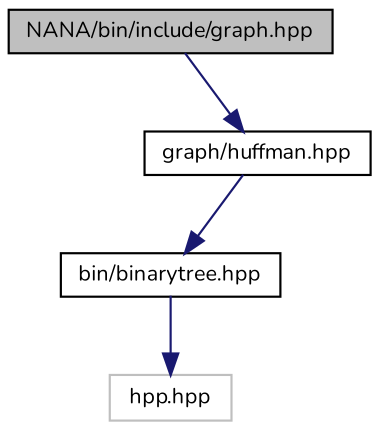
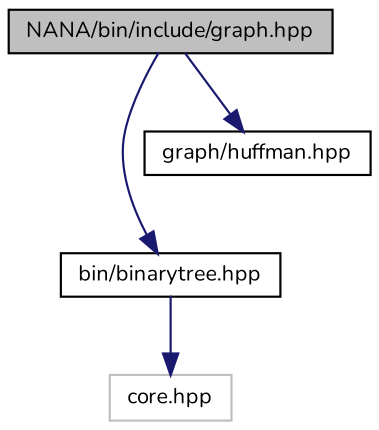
edge "graph/huffman.hpp" -> "bin/binarytree.hpp": now "NANA/bin/include/graph.hpp" -> "bin/binarytree.hpp"
node "hpp.hpp": label "hpp.hpp" -> "core.hpp"
